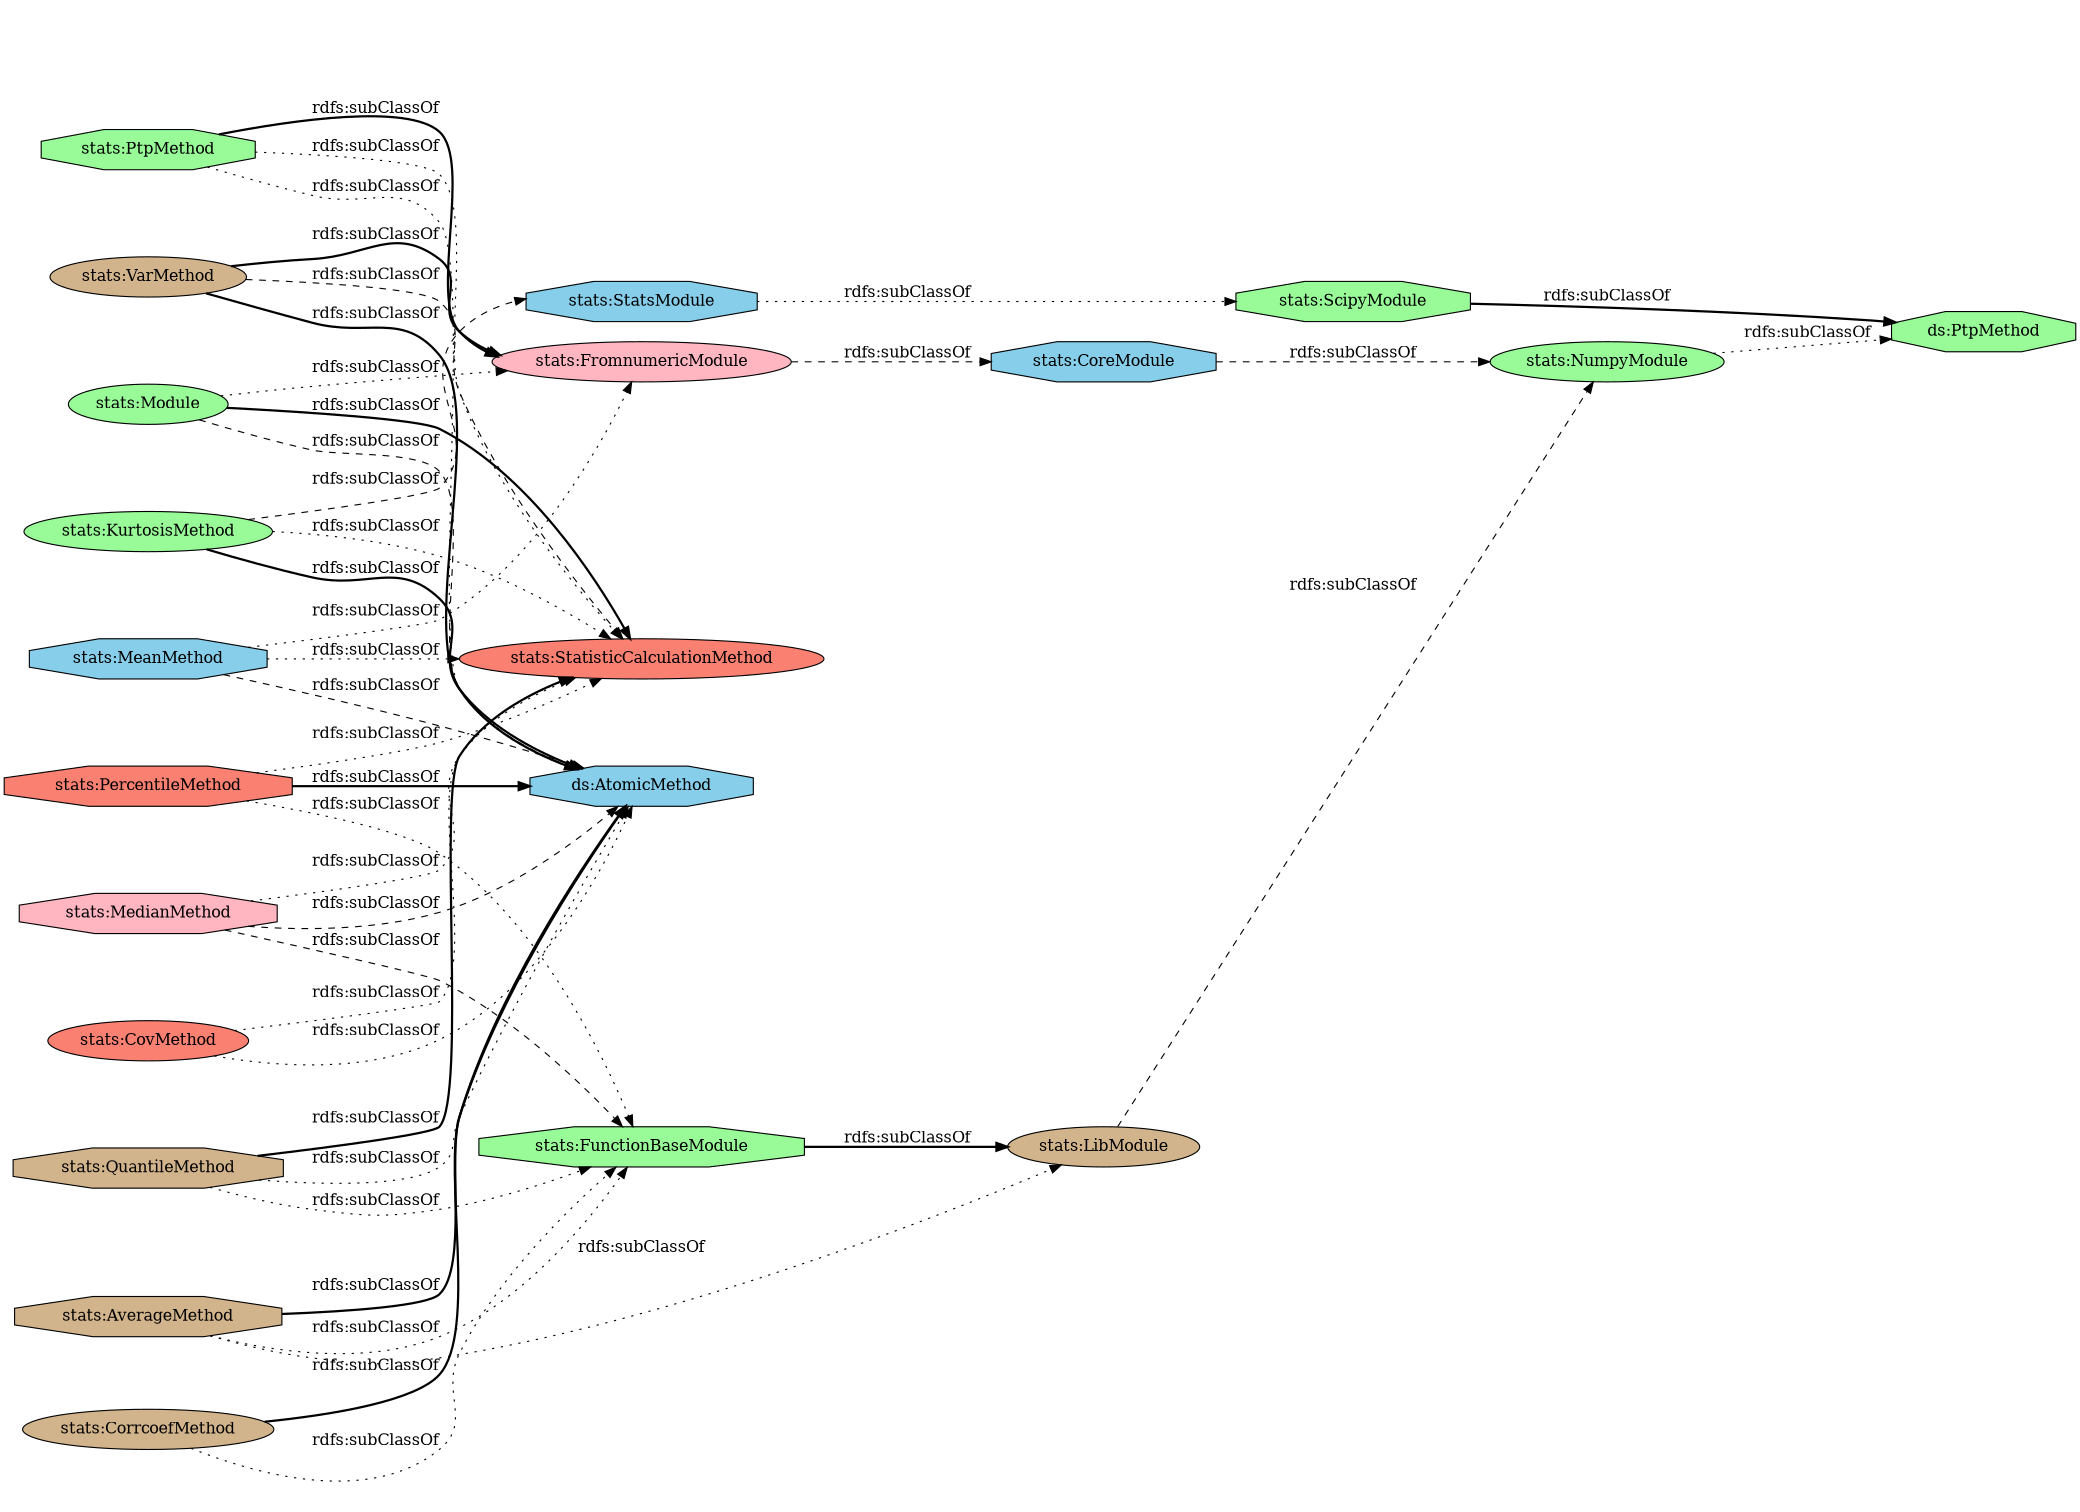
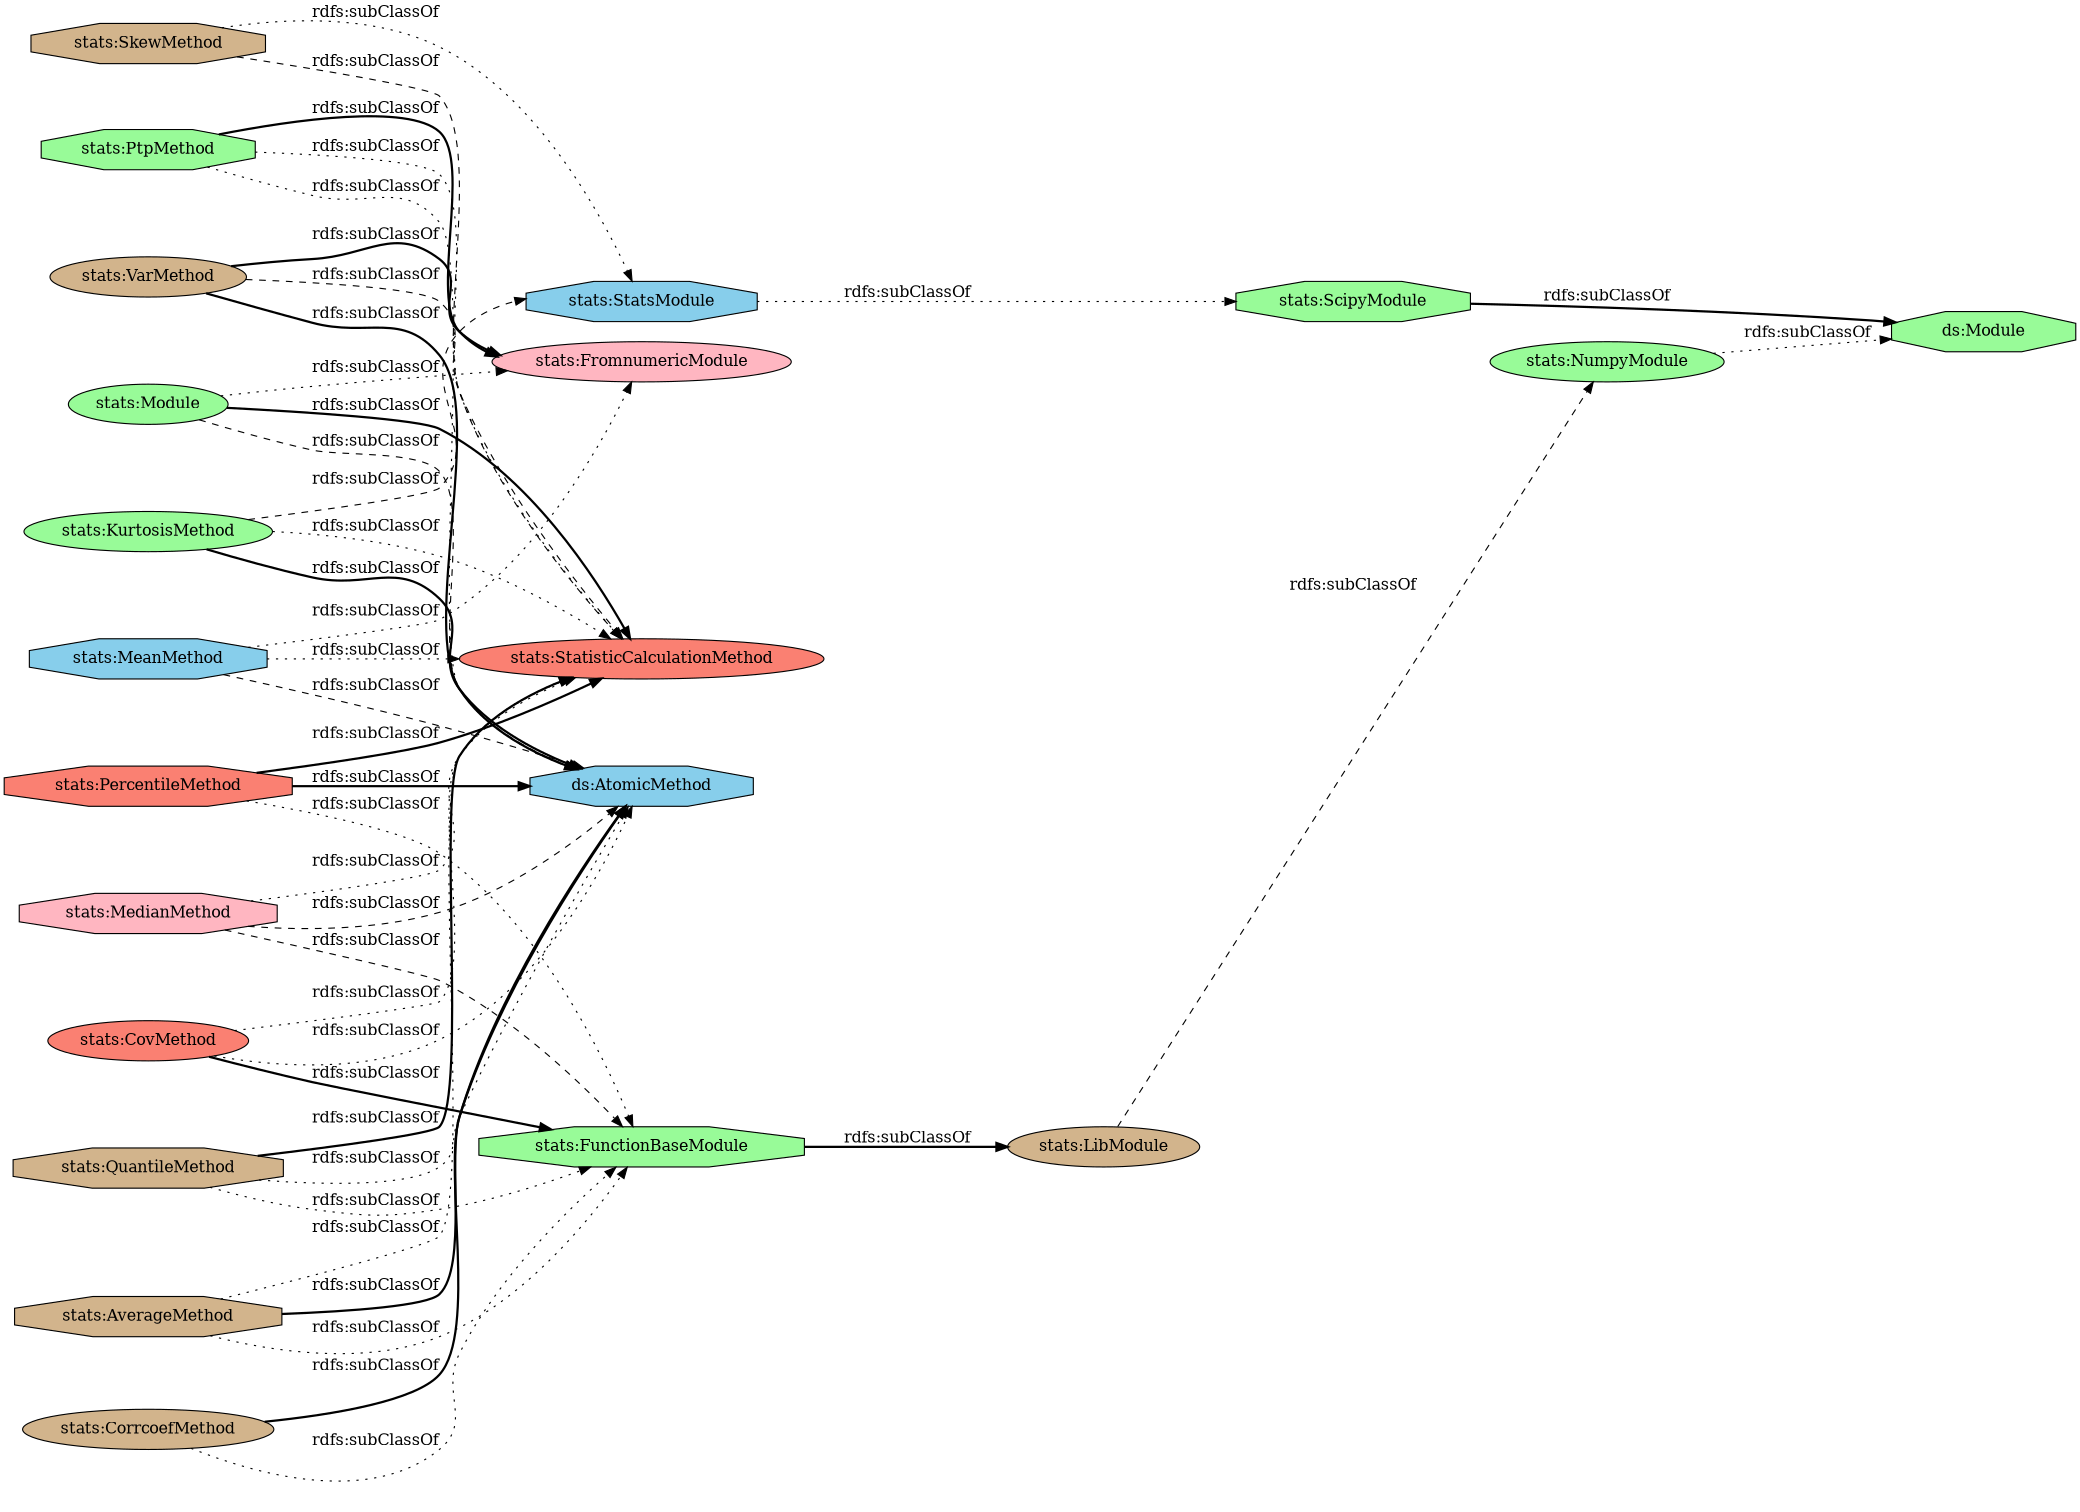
node "stats:SkewMethod": added
node "ds:PtpMethod": label "ds:PtpMethod" -> "ds:Module"
node "stats:CoreModule": removed
edge "stats:PercentileMethod" -> "stats:StatisticCalculationMethod": style dotted -> bold
edge "stats:CovMethod" -> "stats:FunctionBaseModule": added, label "rdfs:subClassOf"
edge "stats:AverageMethod" -> "stats:LibModule": now "stats:AverageMethod" -> "stats:StatisticCalculationMethod"
